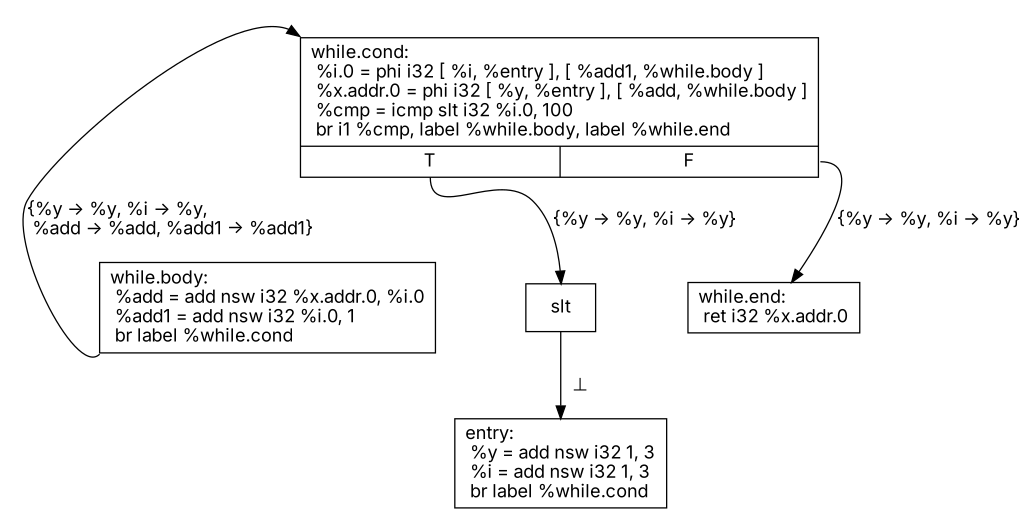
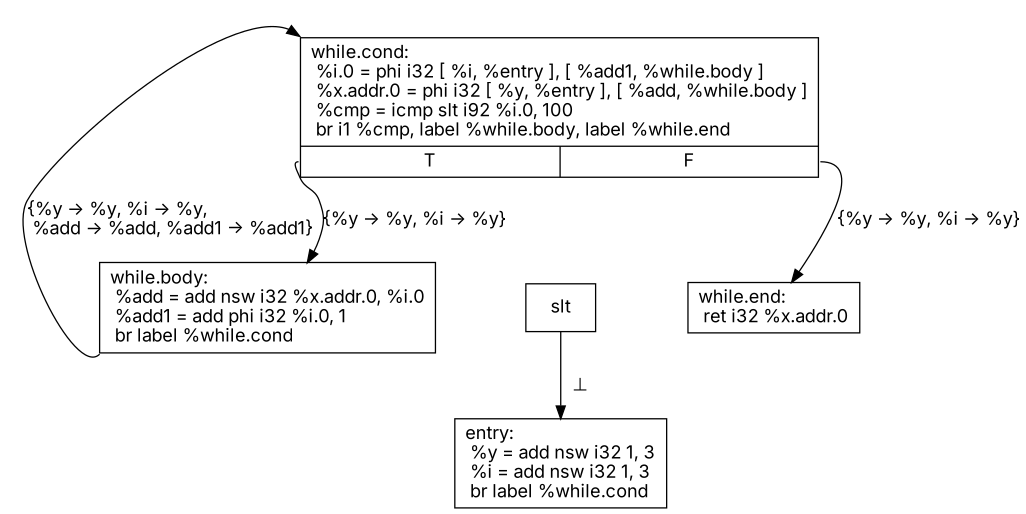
node "while.cond:": text "%cmp = icmp slt i32 %i.0, 100" -> "%cmp = icmp slt i92 %i.0, 100"
edge "while.cond:" -> "slt": now "while.cond:" -> "while.body:"
node "while.body:": text "%add1 = add nsw i32 %i.0, 1" -> "%add1 = add phi i32 %i.0, 1"
